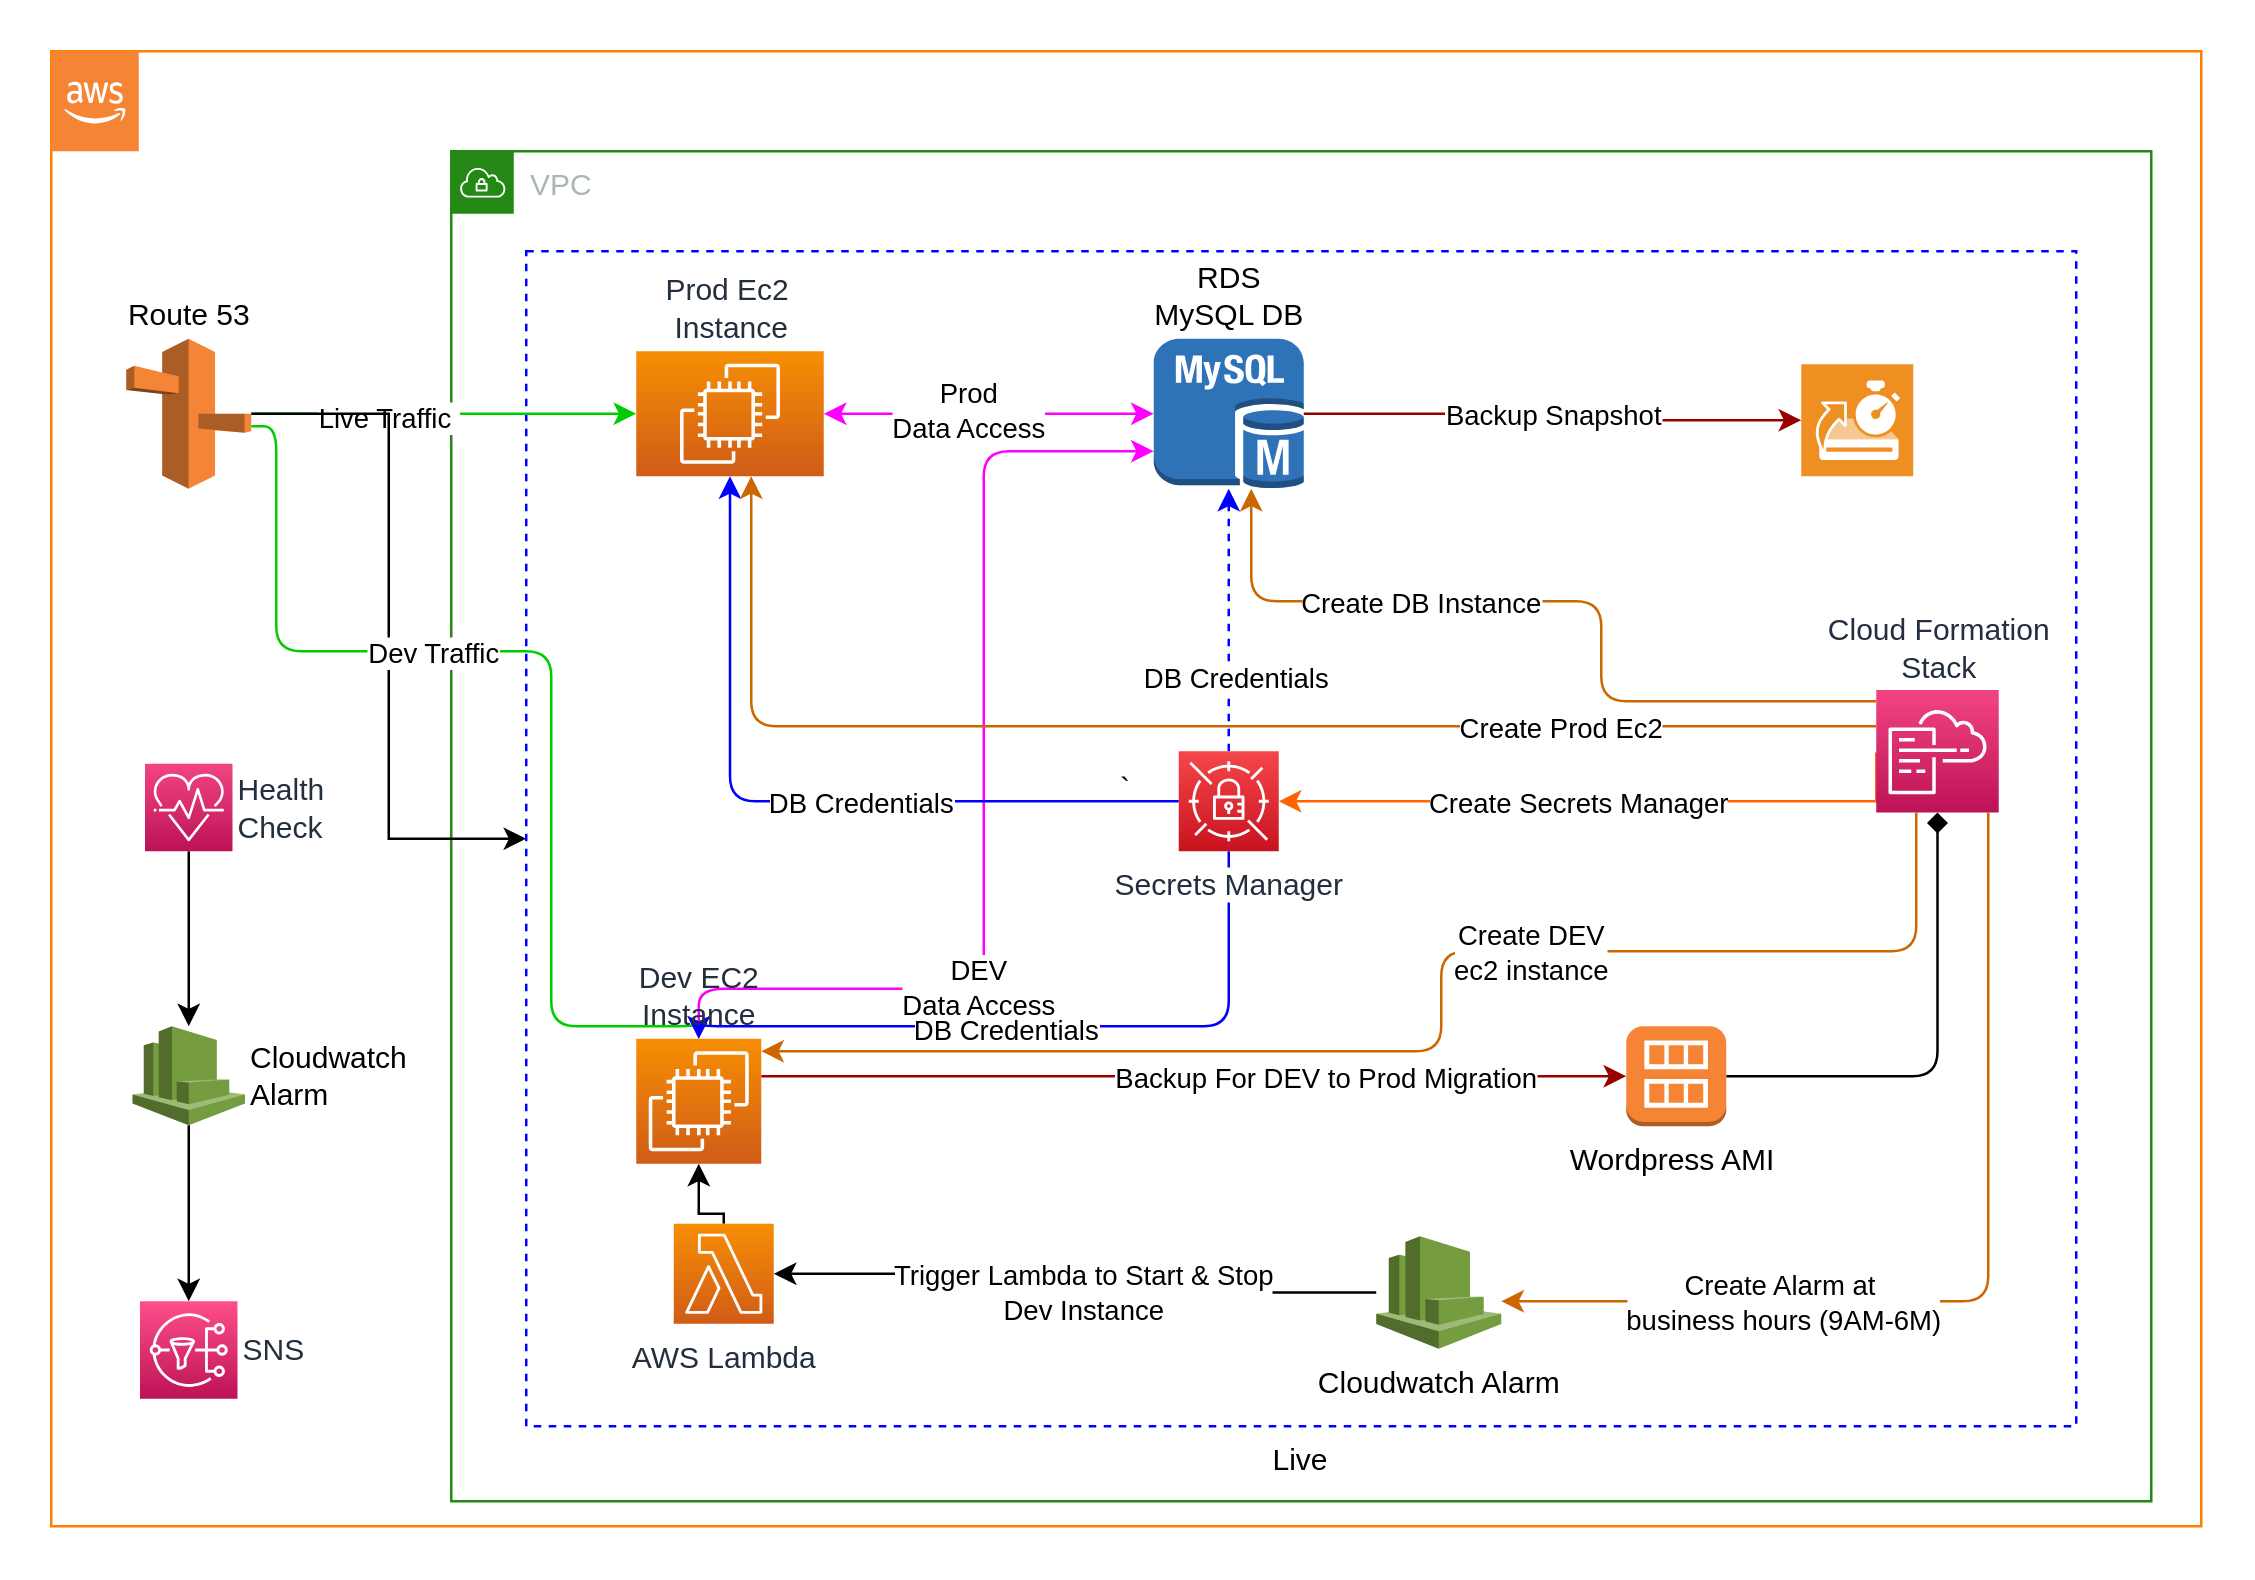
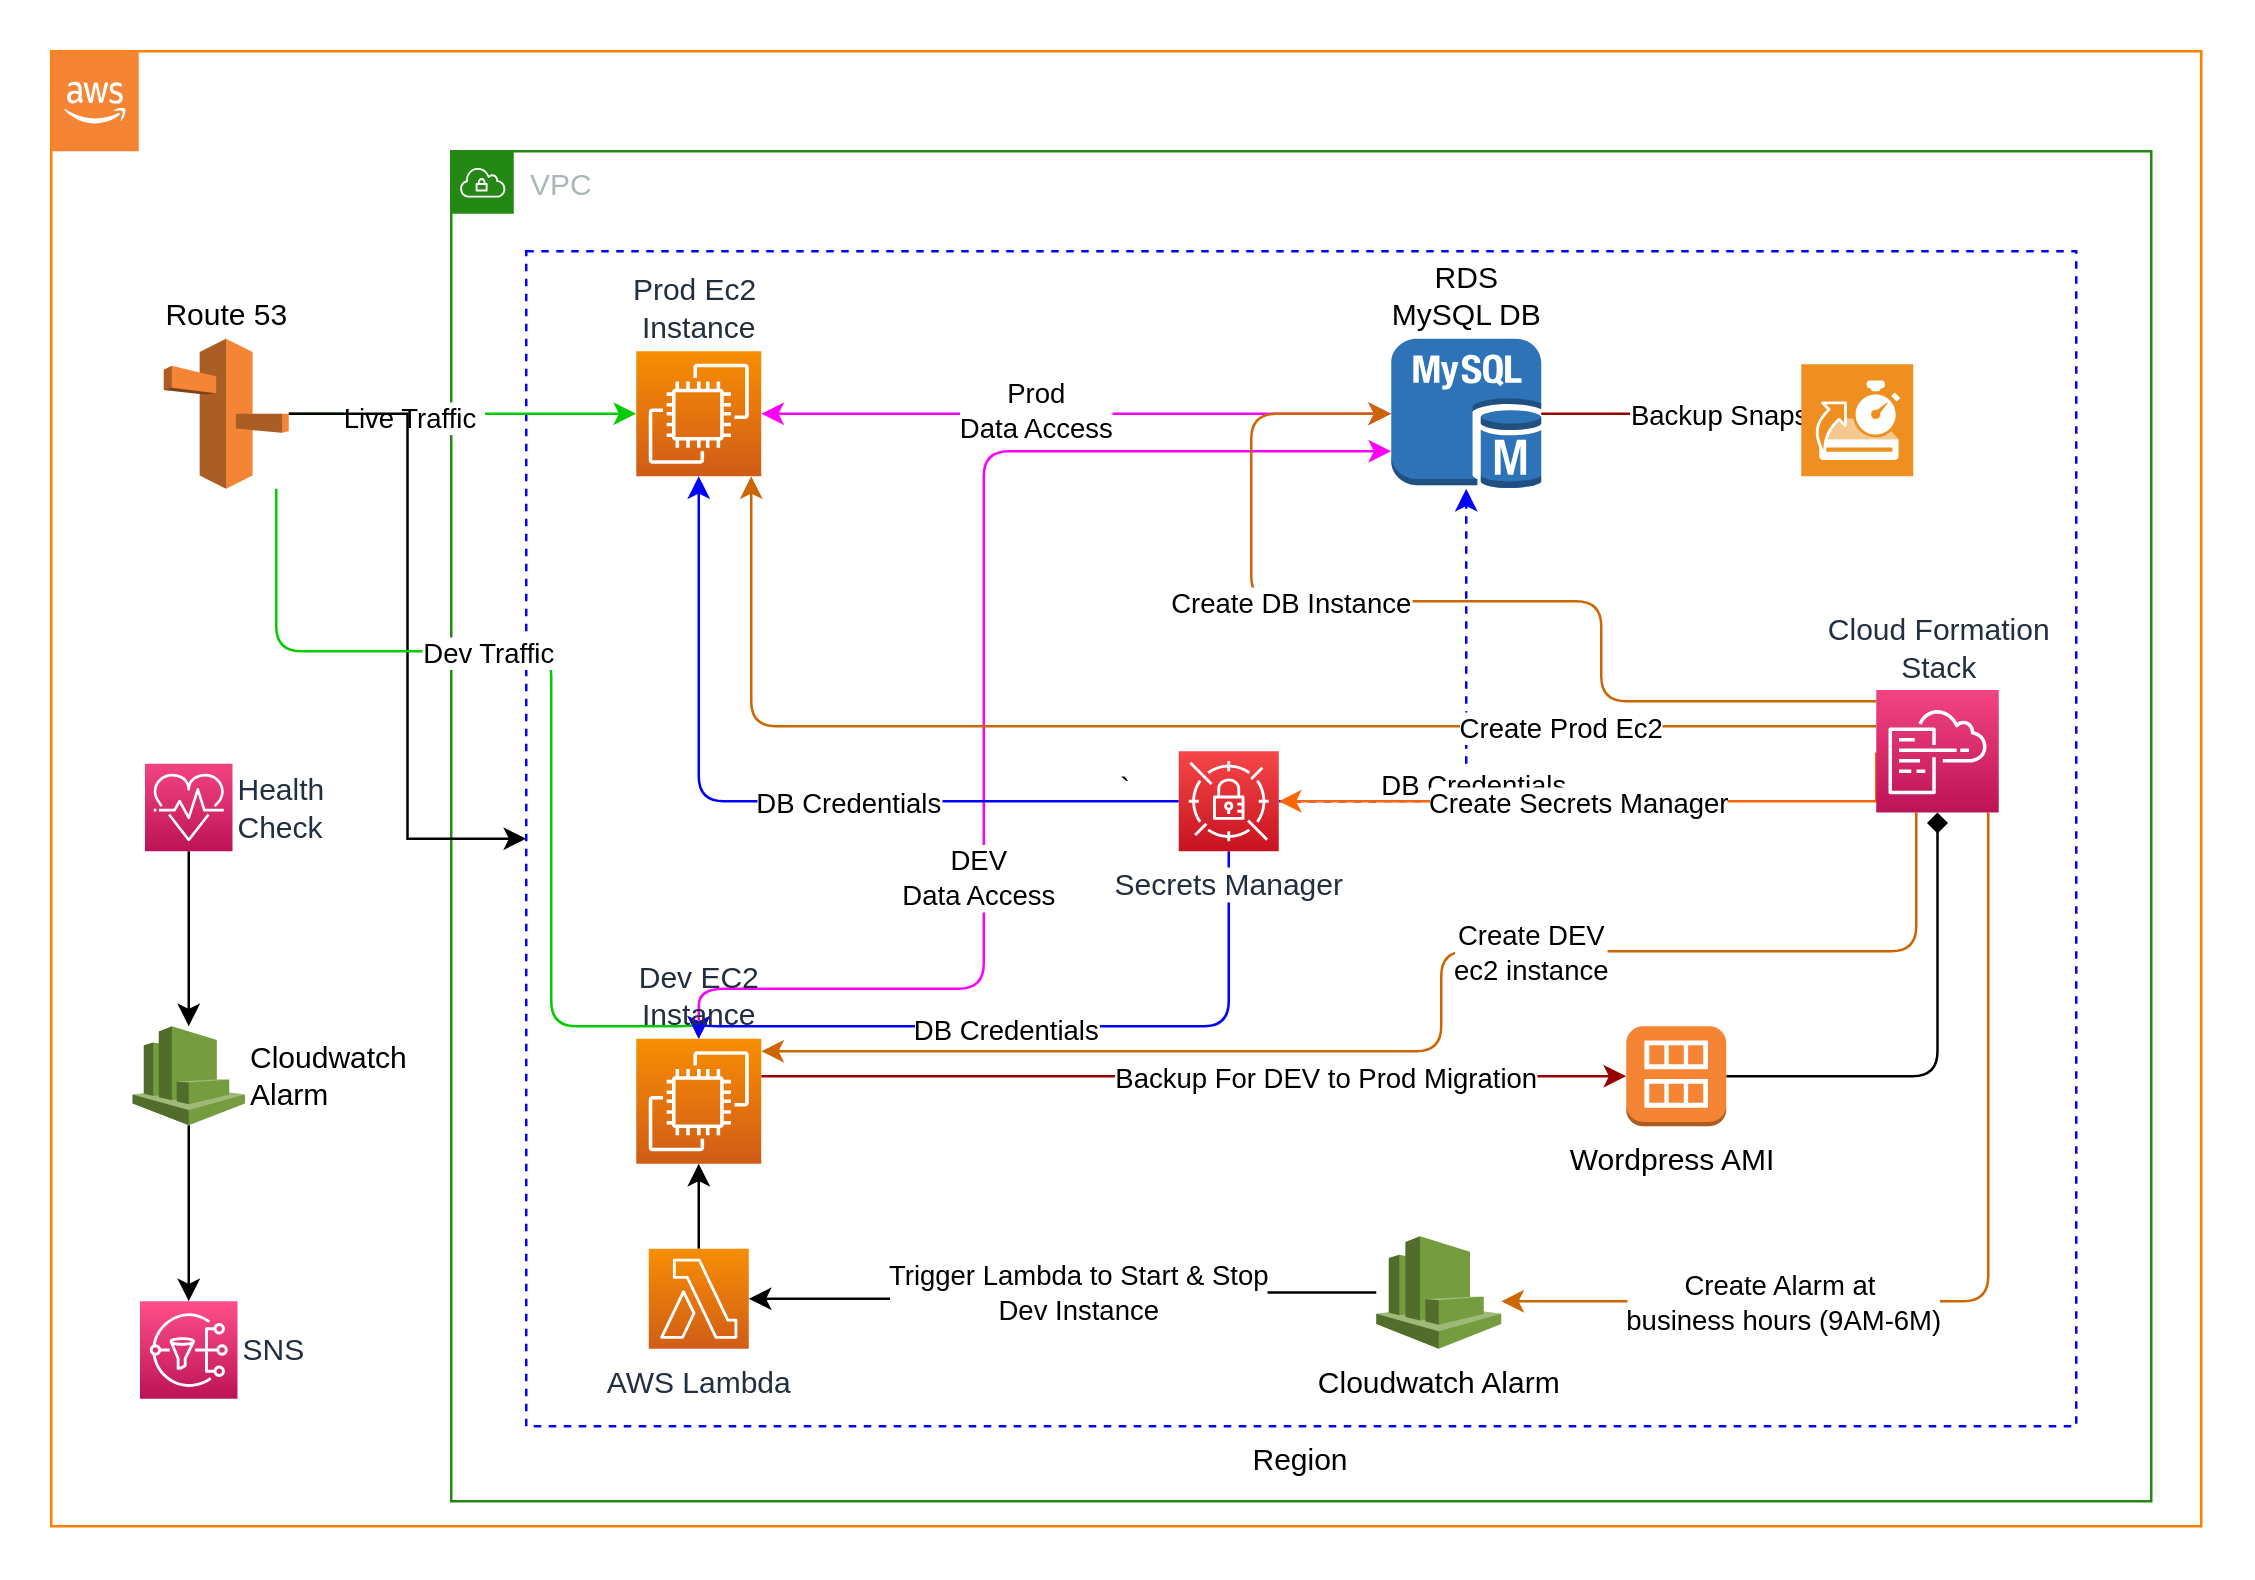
node "Route 53": moved (189, 414) -> (226, 414)
node "Prod Ec2 Instance": size 188x125 -> 125x125
node "RDS MySQL DB": moved (1229, 414) -> (1466, 414)
node "AWS Lambda": moved (724, 1274) -> (699, 1299)
node "Live": label "Live" -> "Region"
